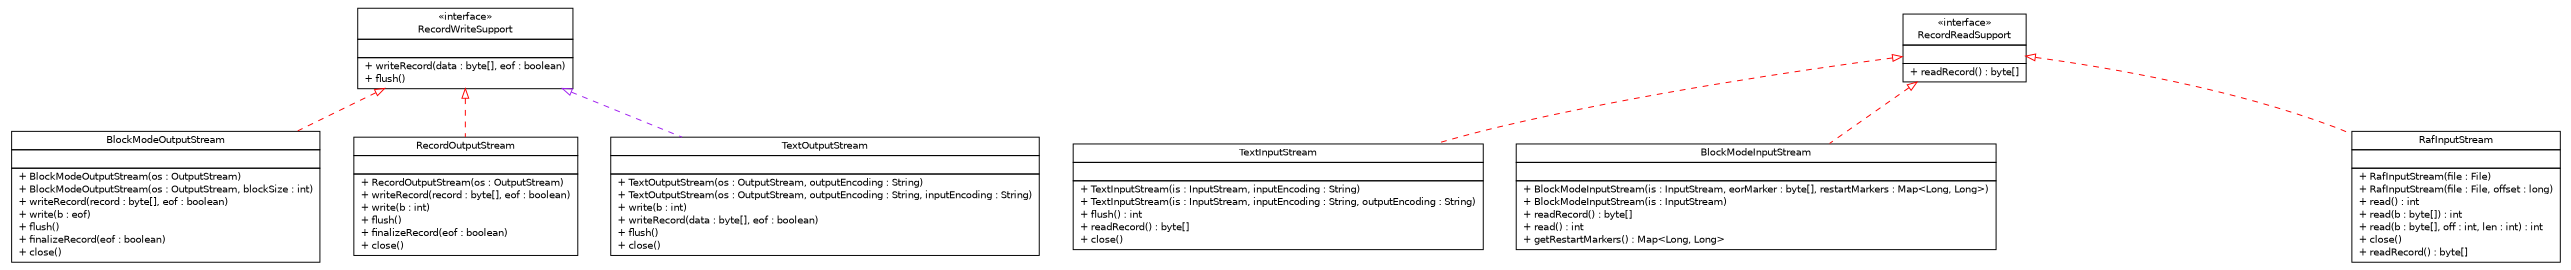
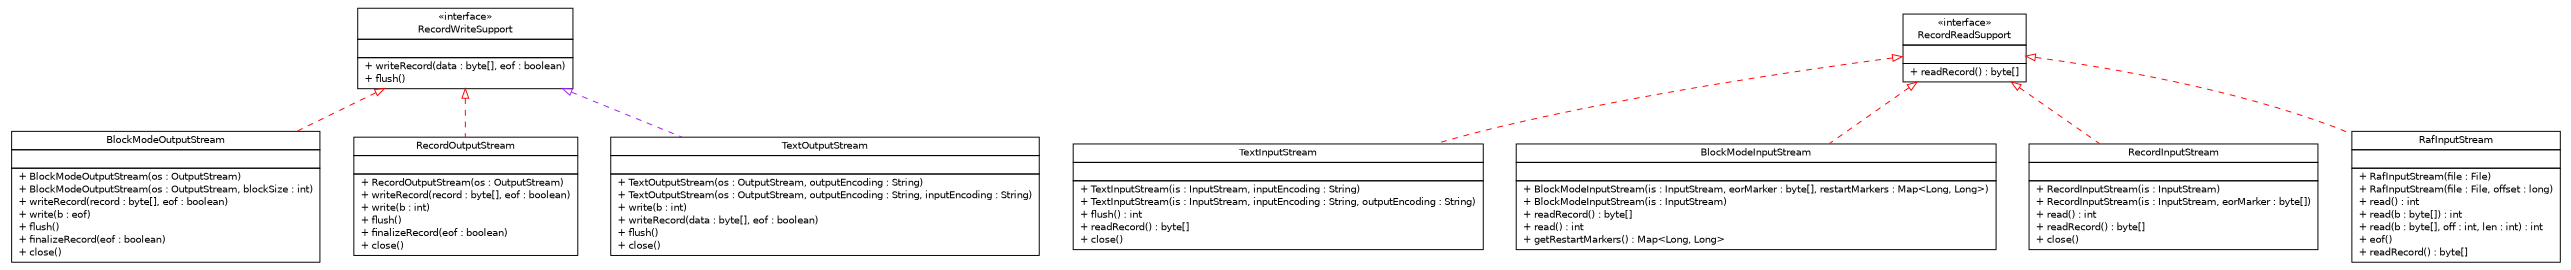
node "RecordInputStream": added
node "RafInputStream": text "+ close()" -> "+ eof()"
